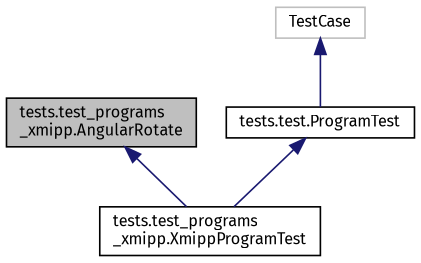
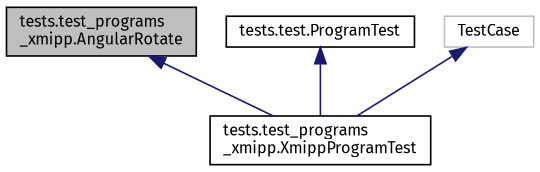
edge "tests.test.ProgramTest" -> "TestCase": now "tests.test_programs _xmipp.XmippProgramTest" -> "TestCase"
